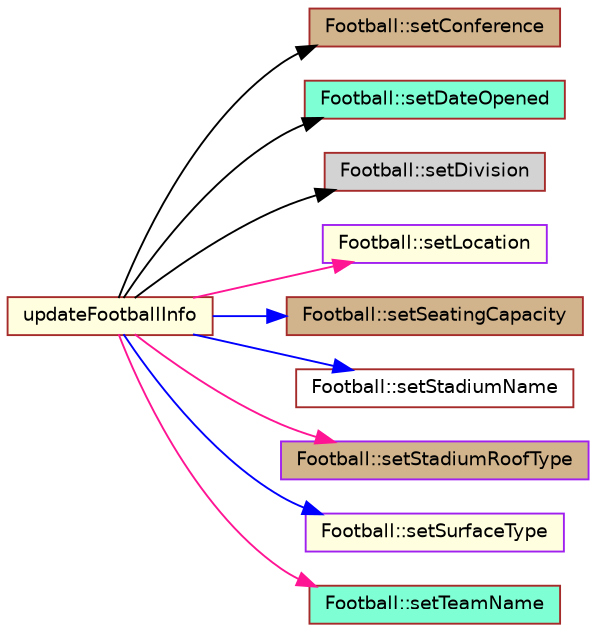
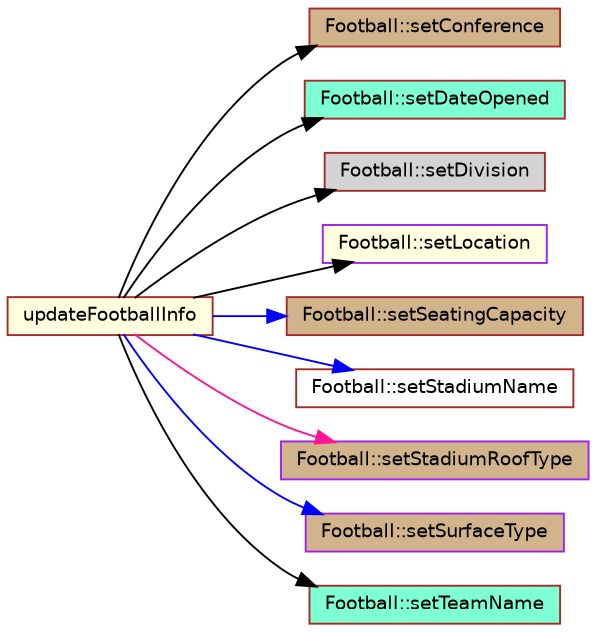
edge "updateFootballInfo" -> "Football::setLocation": color deeppink -> black
edge "updateFootballInfo" -> "Football::setTeamName": color deeppink -> black
node "Football::setSurfaceType": fillcolor lightyellow -> tan
